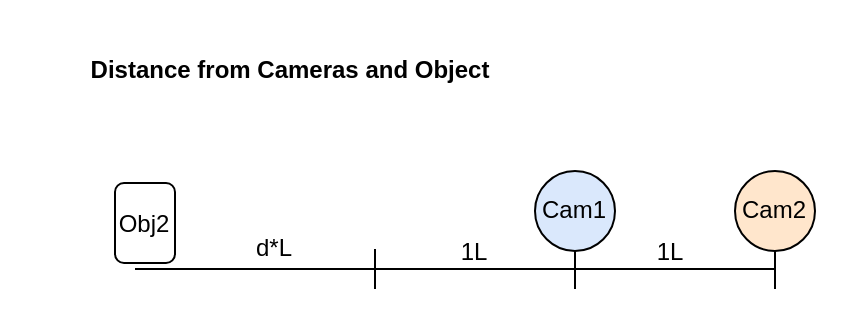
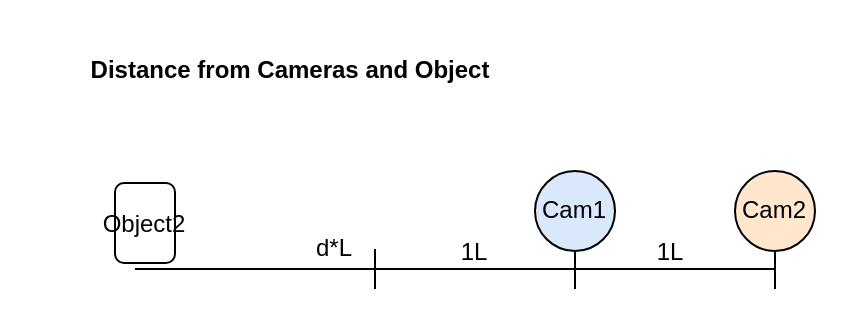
node "Obj2": label "Obj2" -> "Object2"
node "d*L": moved (275, 249) -> (335, 249)
